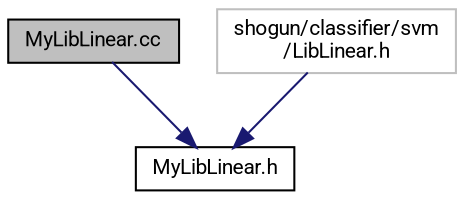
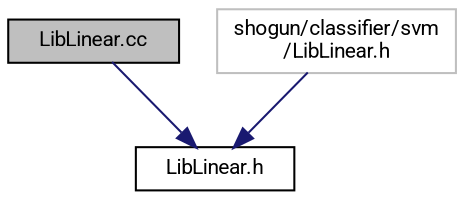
node "MyLibLinear.cc": label "MyLibLinear.cc" -> "LibLinear.cc"
node "MyLibLinear.h": label "MyLibLinear.h" -> "LibLinear.h"
